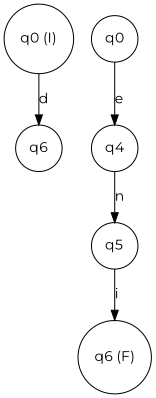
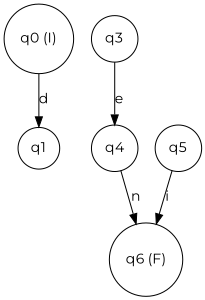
node "q0": label "q0" -> "q3"
node "q6": label "q6" -> "q1"
edge "q4" -> "q5": now "q4" -> "q6 (F)"
